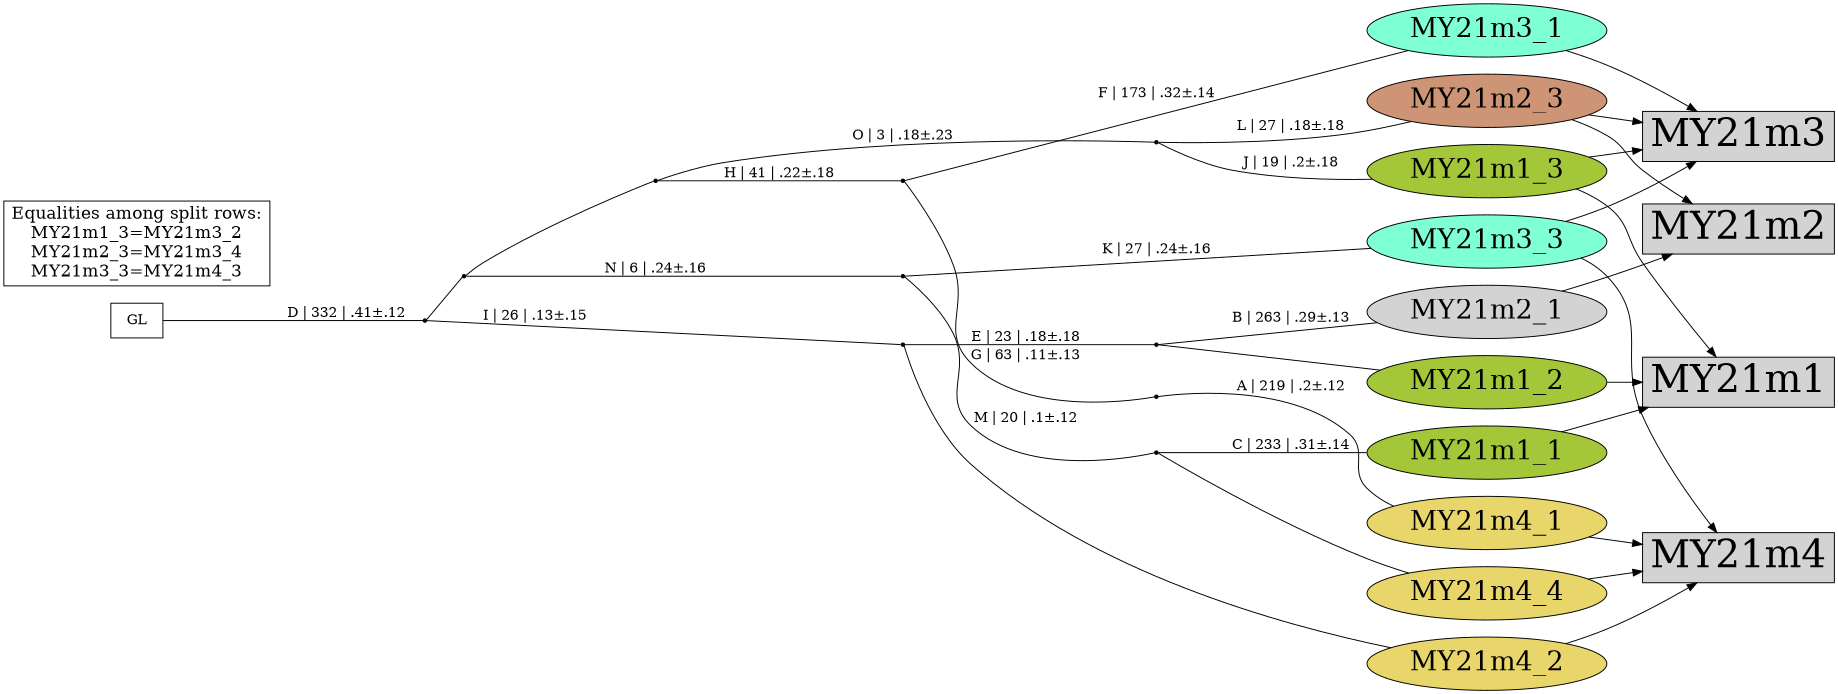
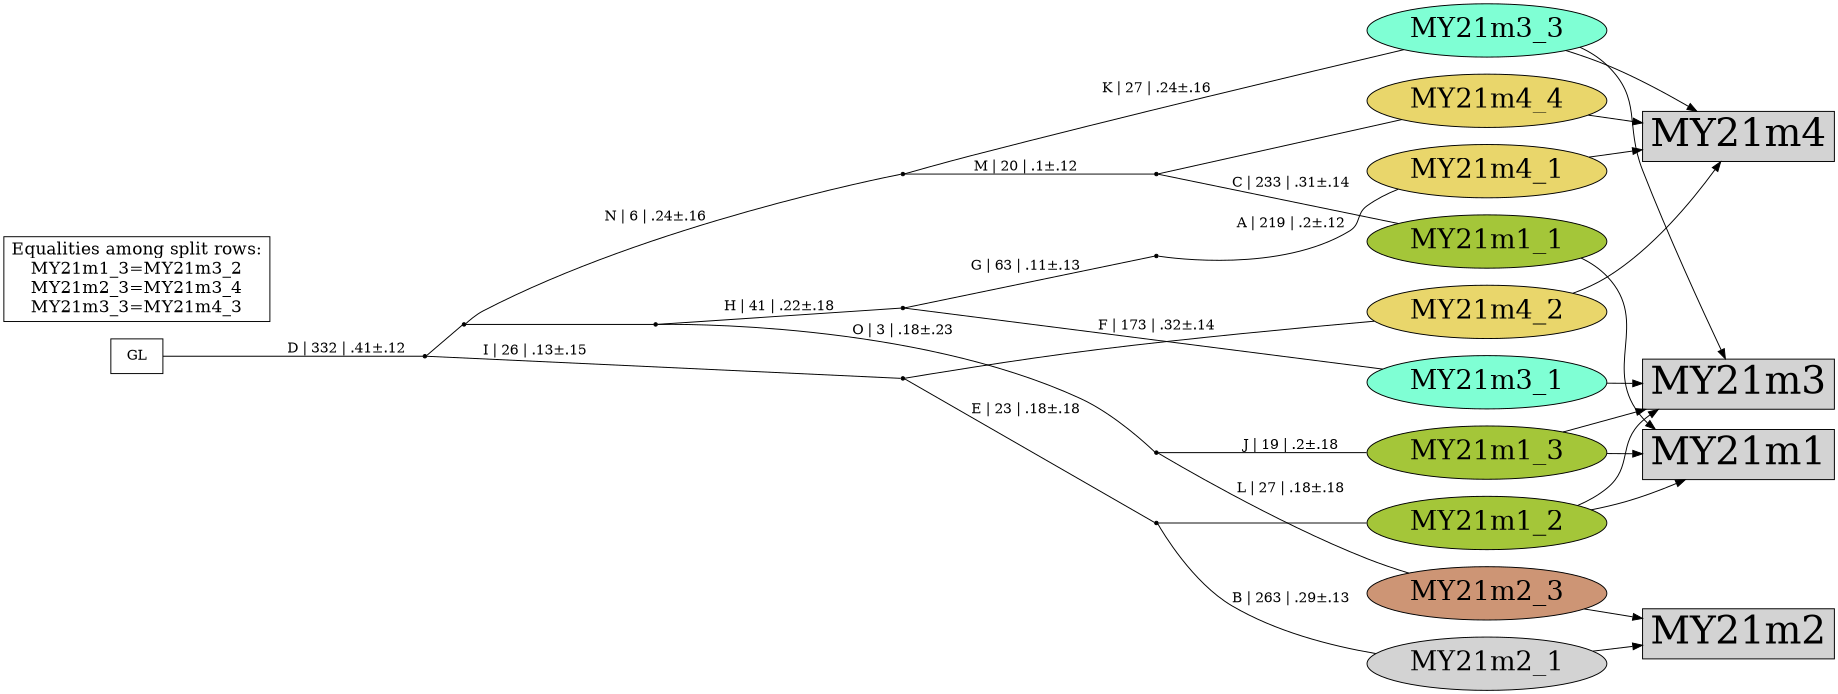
edge "MY21m2_3" -> "MY21m3": now "MY21m1_2" -> "MY21m3"
